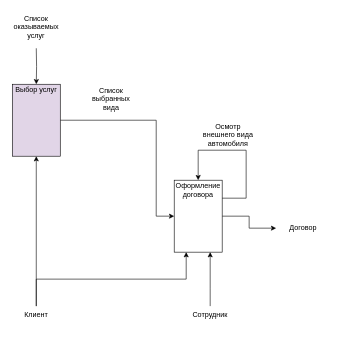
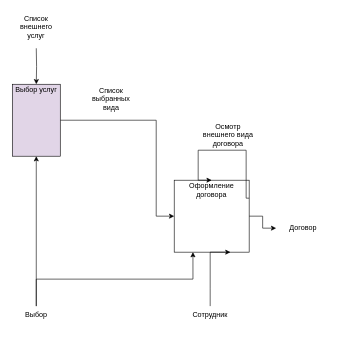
node "Список оказываемых услуг": label "Список оказываемых услуг" -> "Список внешнего услуг"
node "Осмотр внешнего вида автомобиля": label "Осмотр внешнего вида автомобиля" -> "Осмотр внешнего вида договора"
node "Оформление договора": size 48x72 -> 75x72
node "Клиент": label "Клиент" -> "Выбор"
